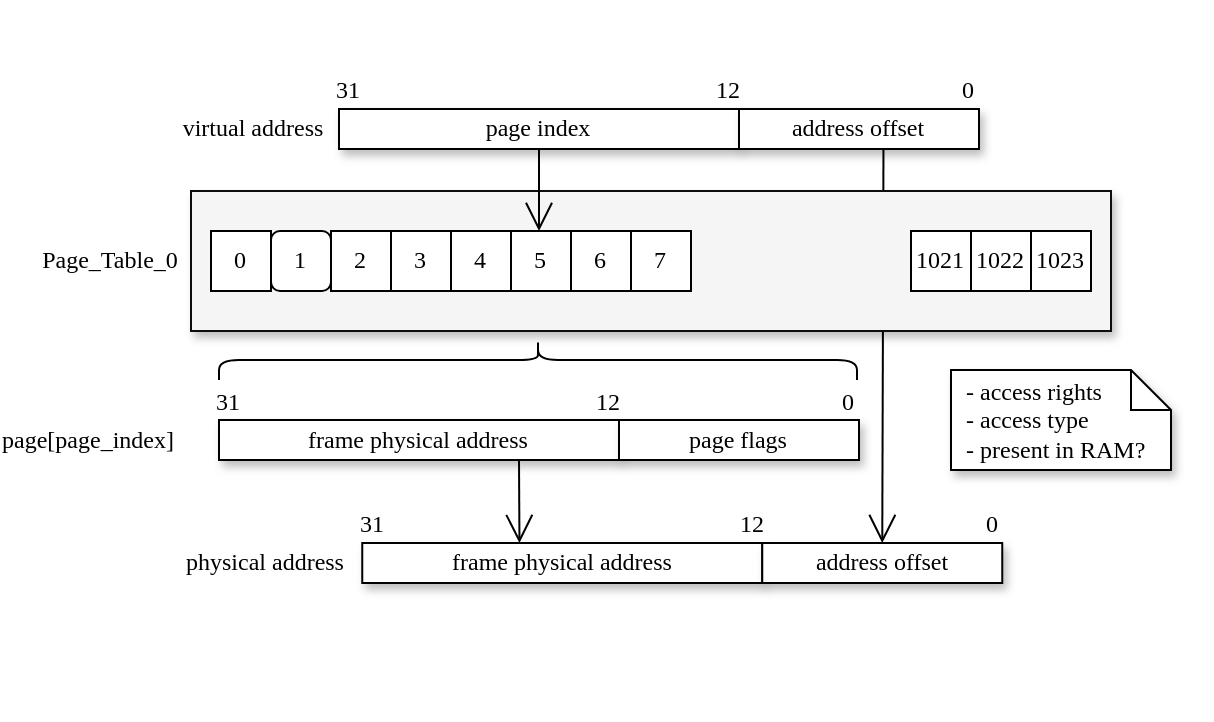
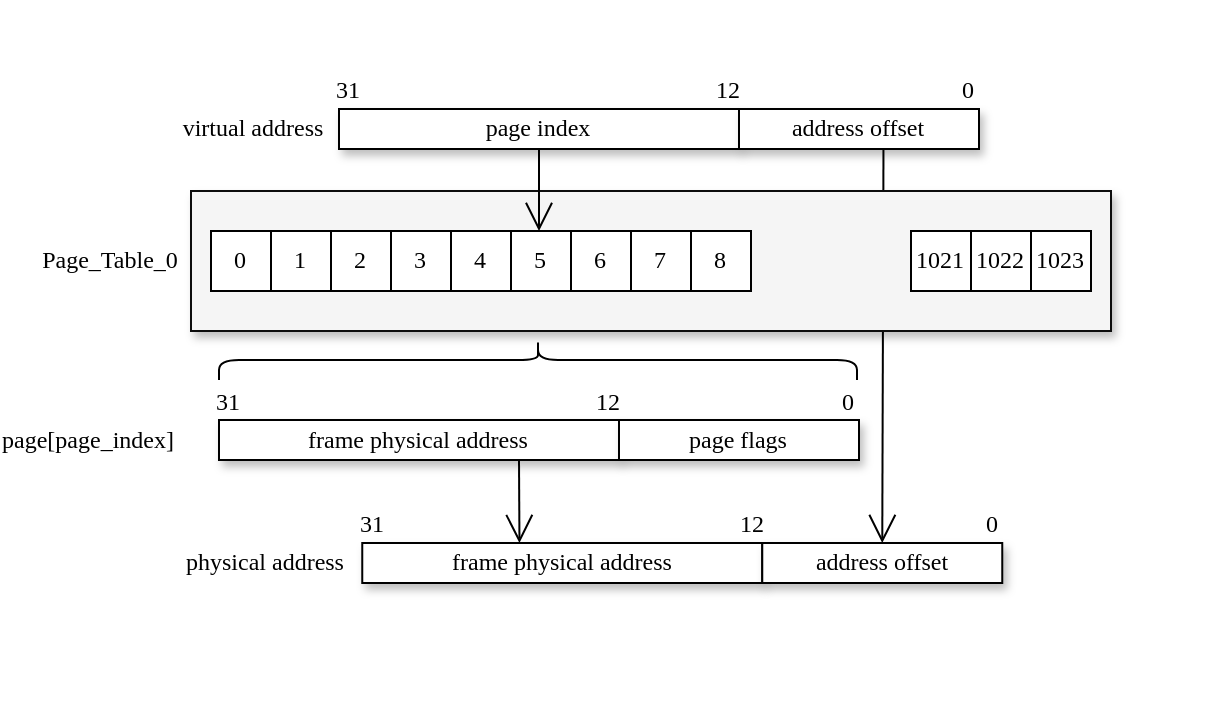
node "1": shape rounded rectangle -> rectangle
node "8": added
node "- access rights - access type - present in RAM?": removed
